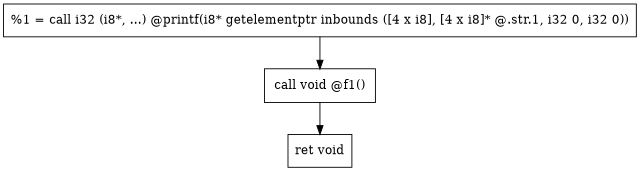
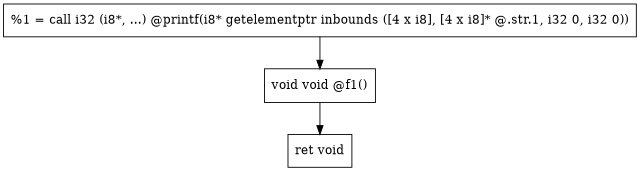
node "call void @f1()": label "call void @f1()" -> "void void @f1()"
